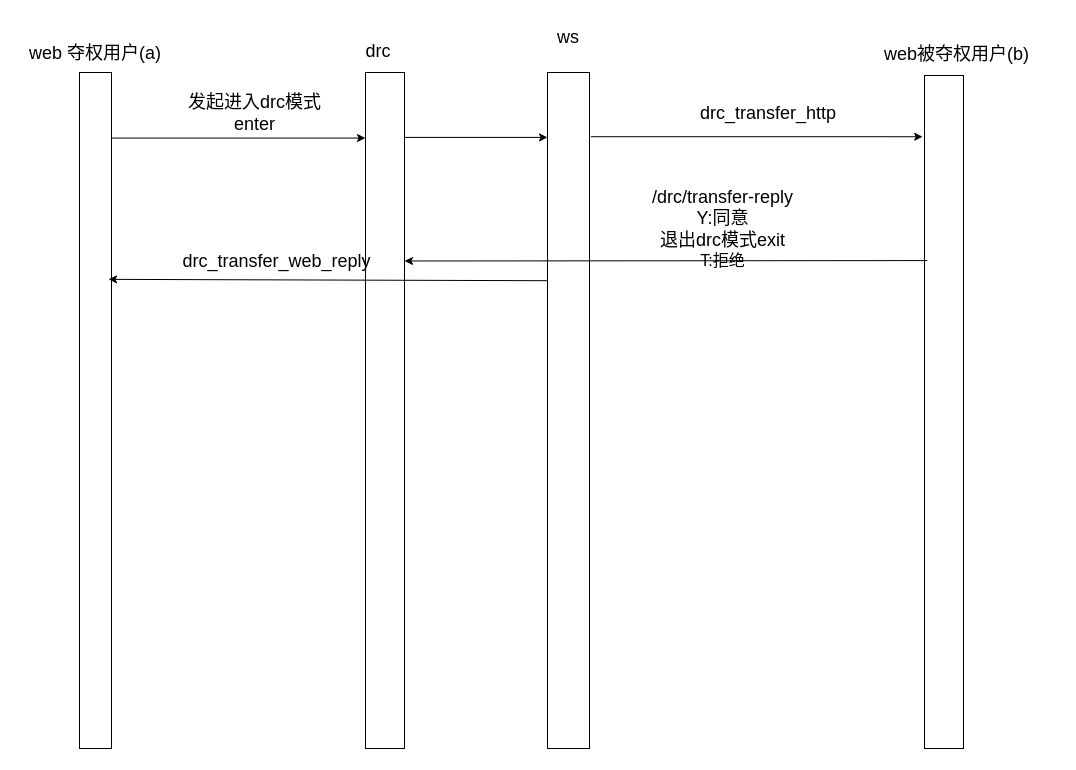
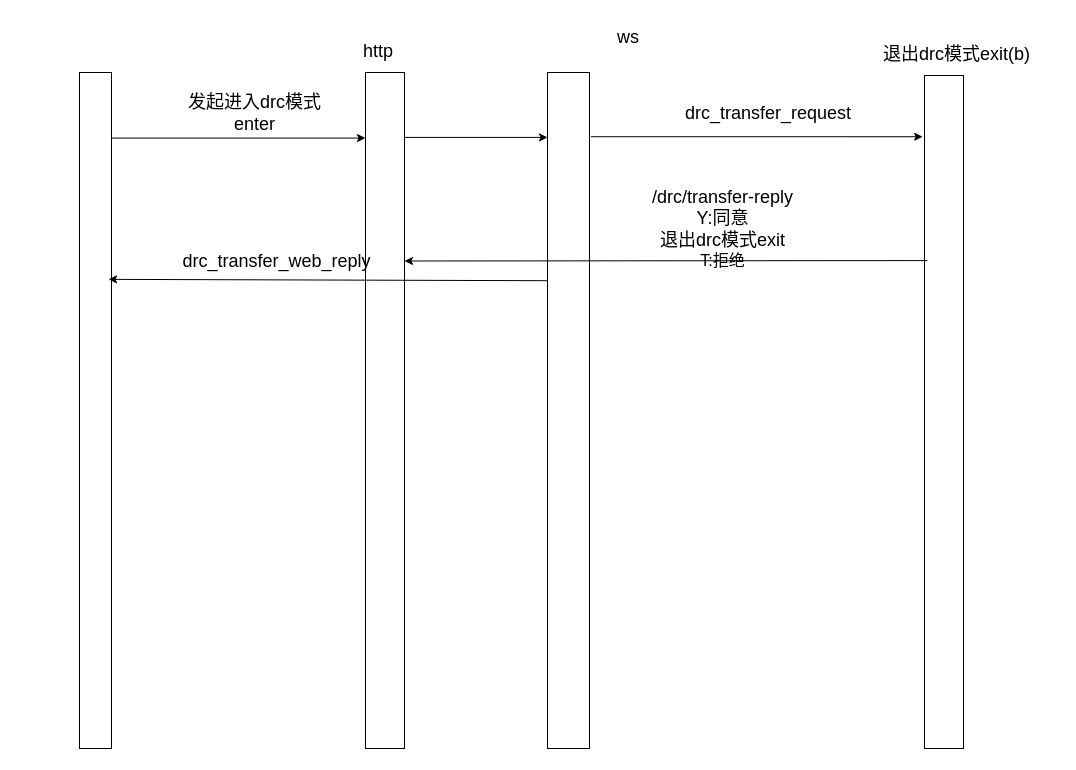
node "ws": moved (569, 38) -> (629, 38)
node "drc": label "drc" -> "http"
node "web 夺权用户(a)": removed
node "web被夺权用户(b)": label "web被夺权用户(b)" -> "退出drc模式exit(b)"
node "drc_transfer_http": label "drc_transfer_http" -> "drc_transfer_request"
